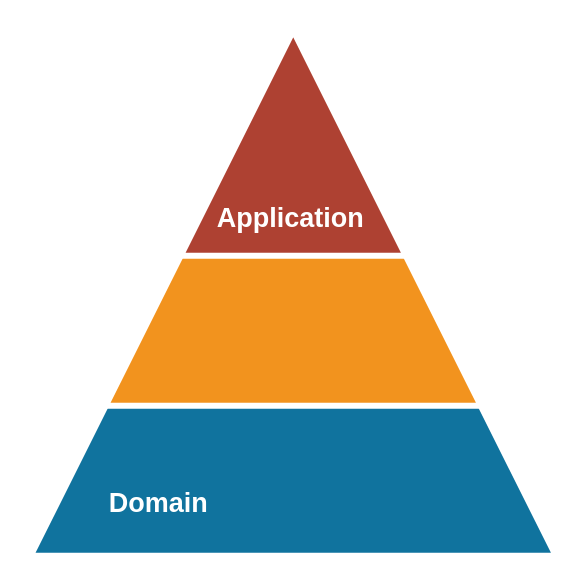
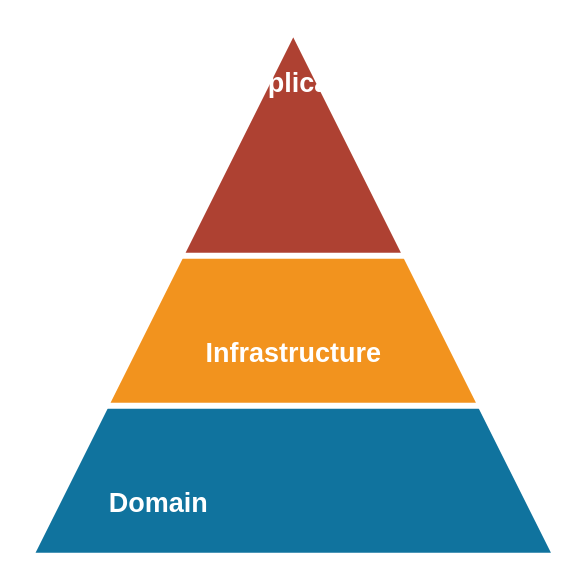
node "Application": moved (290, 218) -> (305, 83)
node "Infrastructure": added
